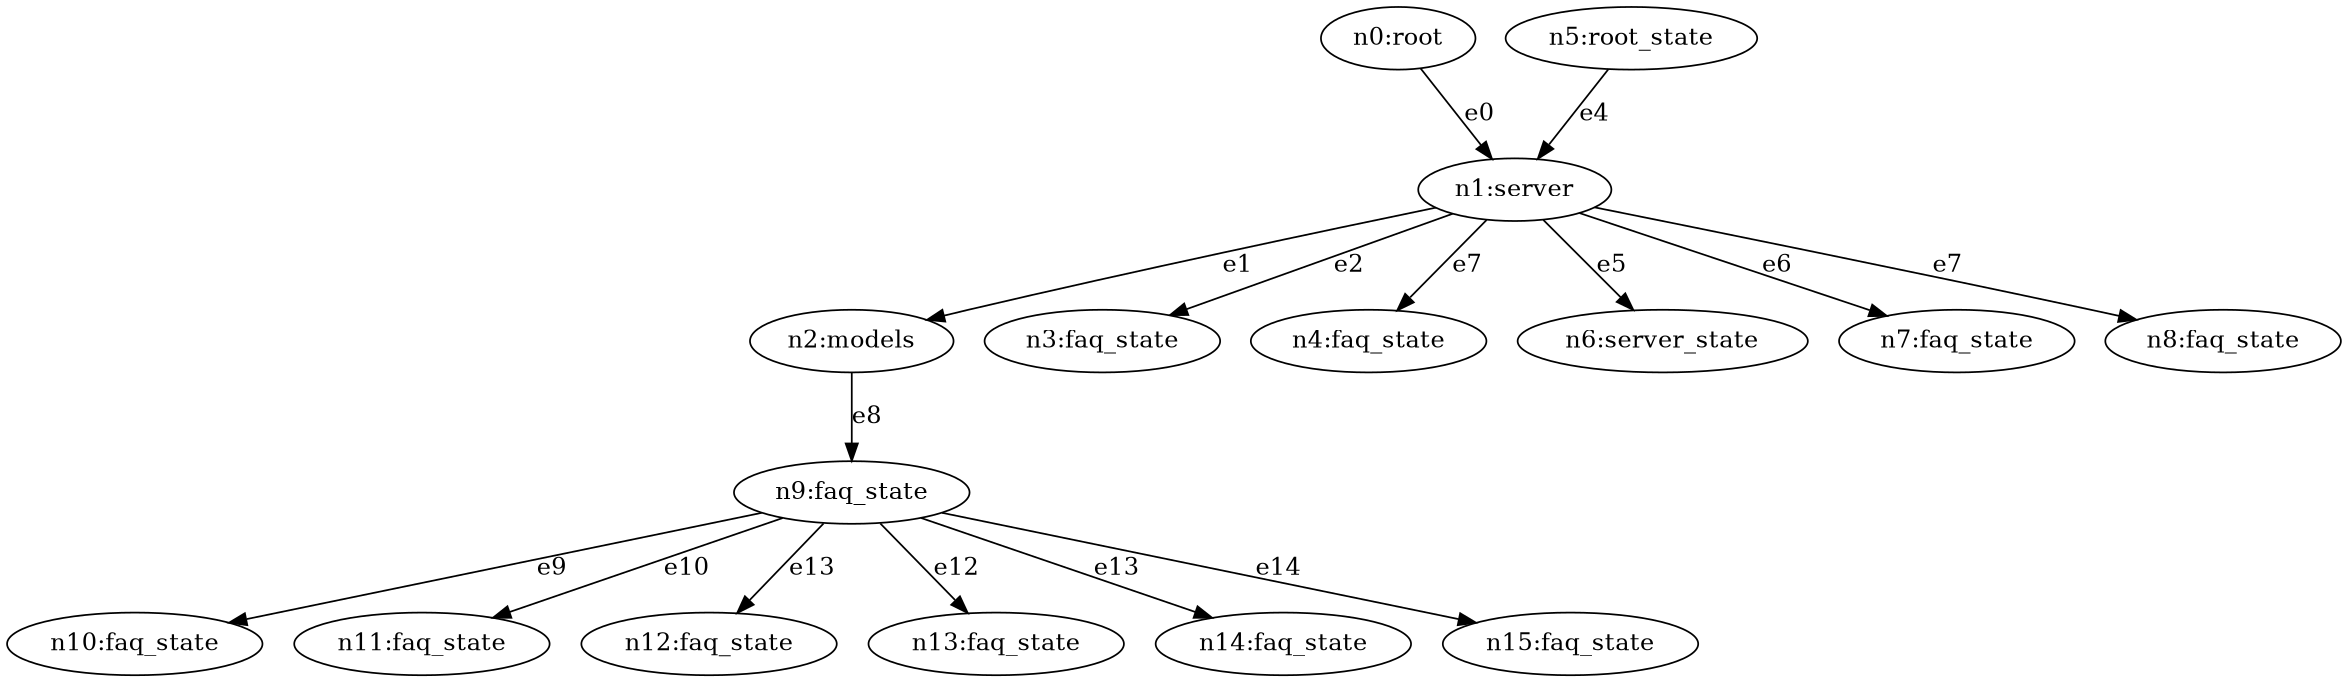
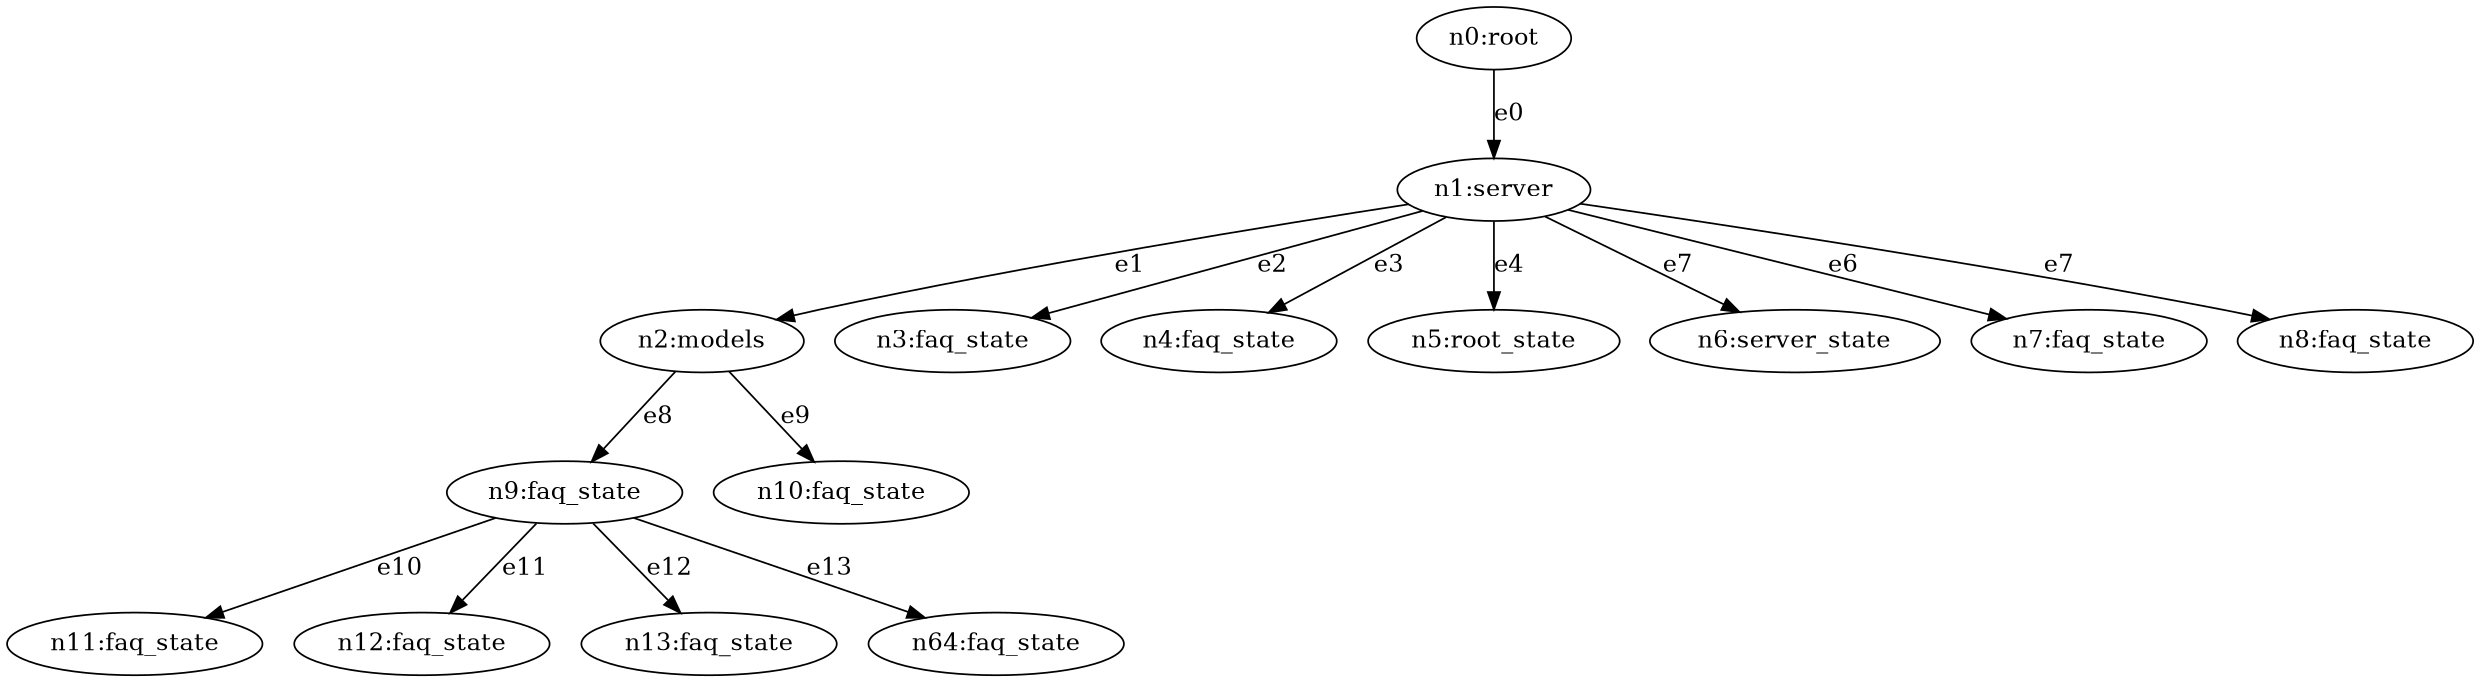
edge "n5:root_state" -> "n1:server": reversed
edge "n1:server" -> "n4:faq_state": label "e7" -> "e3"
edge "n1:server" -> "n6:server_state": label "e5" -> "e7"
edge "n9:faq_state" -> "n10:faq_state": now "n2:models" -> "n10:faq_state"
edge "n9:faq_state" -> "n12:faq_state": label "e13" -> "e11"
node "n14:faq_state": label "n14:faq_state" -> "n64:faq_state"
node "n15:faq_state": removed
